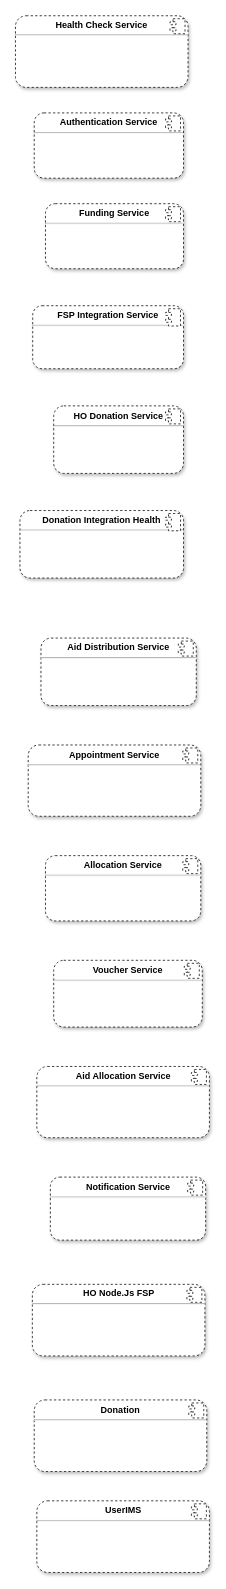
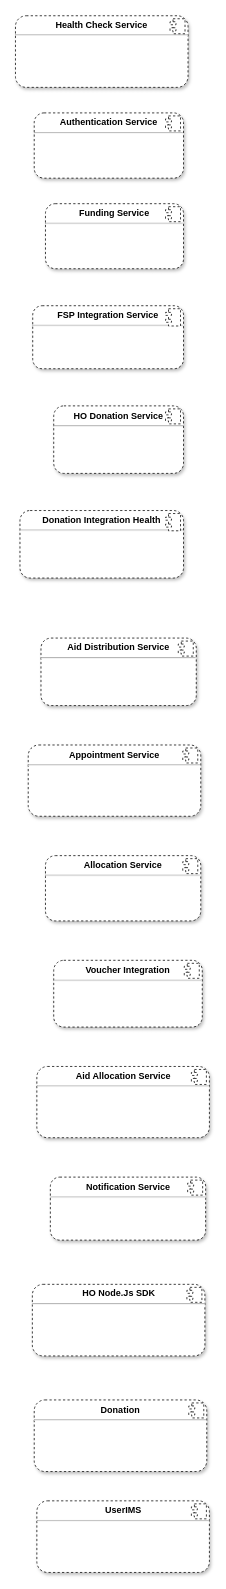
node "Voucher Service": label "Voucher Service" -> "Voucher Integration"
node "HO Node.Js FSP": label "HO Node.Js FSP" -> "HO Node.Js SDK"
